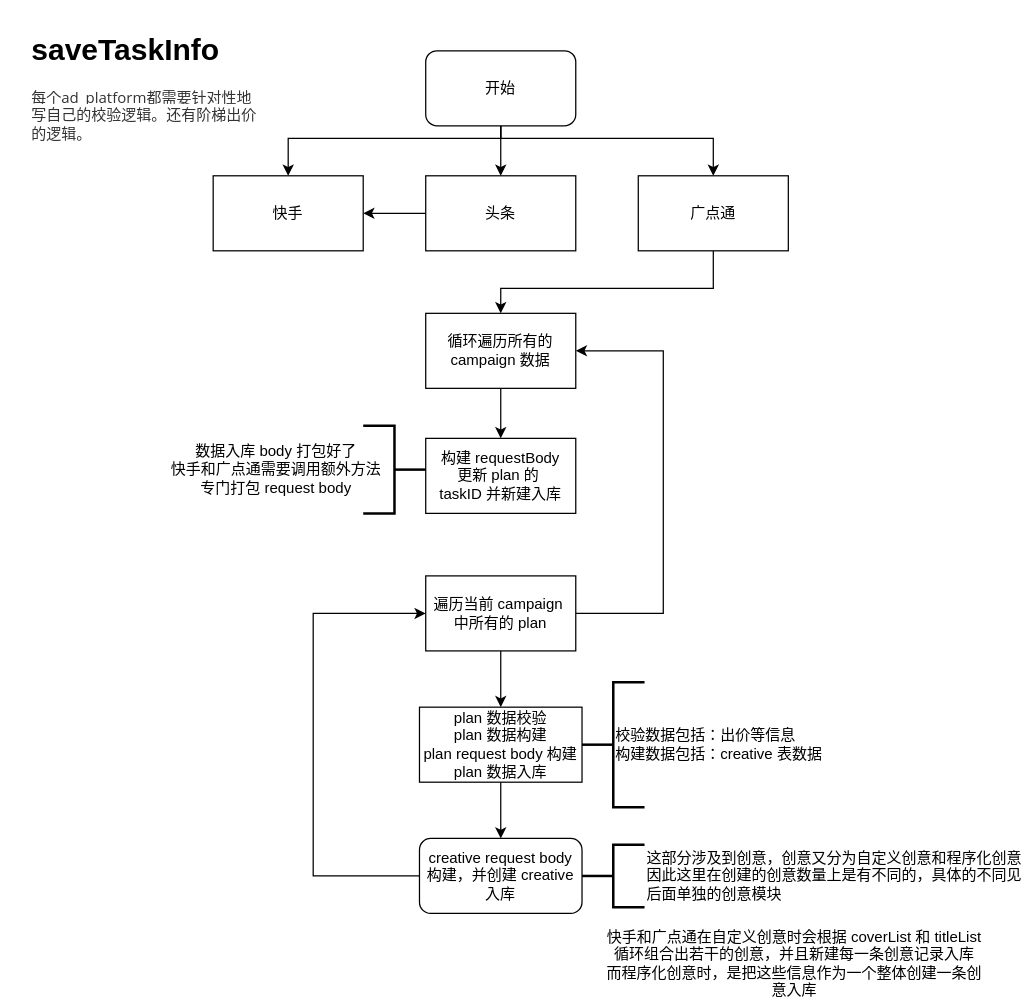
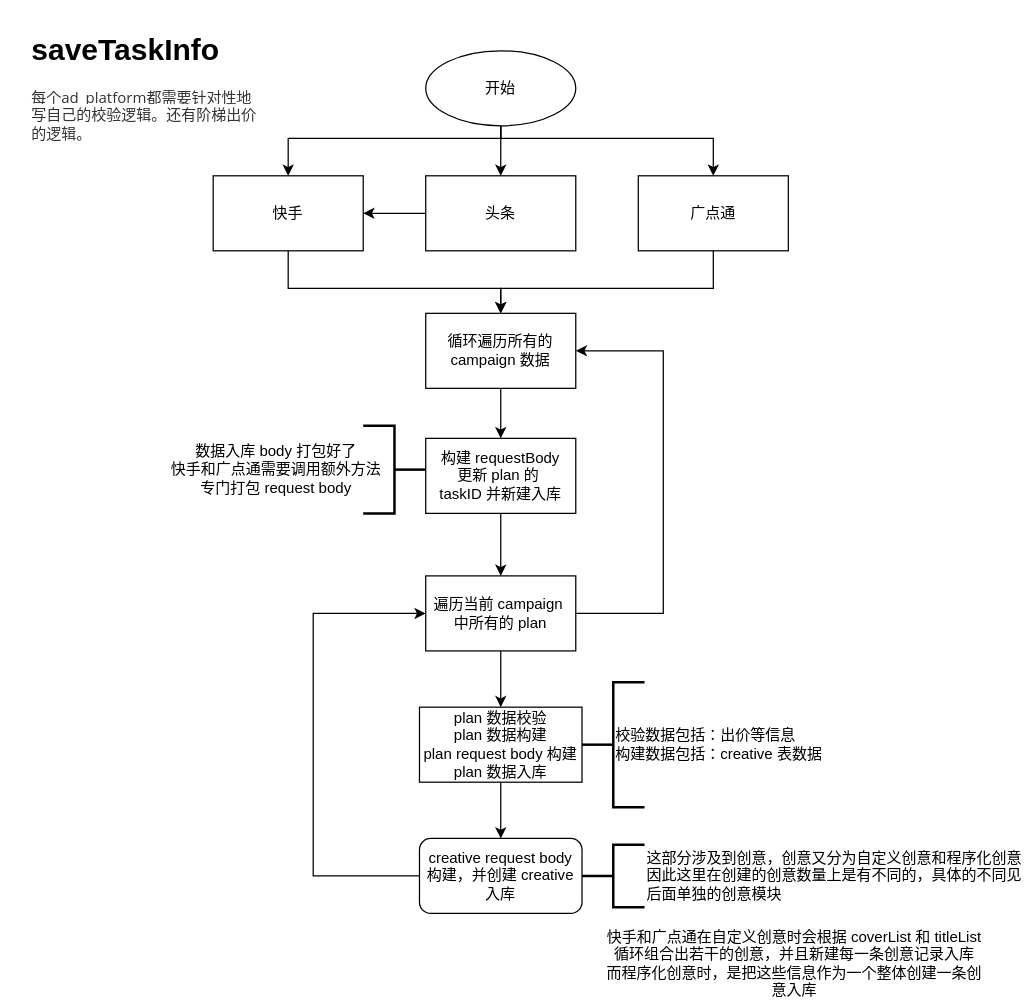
node "开始": shape rounded rectangle -> ellipse
edge "快手" -> "循环遍历所有的 campaign 数据": added
edge "构建 requestBody 更新 plan 的 taskID 并新建入库" -> "遍历当前 campaign 中所有的 plan": added
